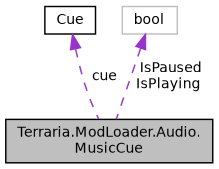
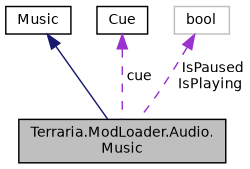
node "Music": added
node "Terraria.ModLoader.Audio. MusicCue": label "Terraria.ModLoader.Audio. MusicCue" -> "Terraria.ModLoader.Audio. Music"
